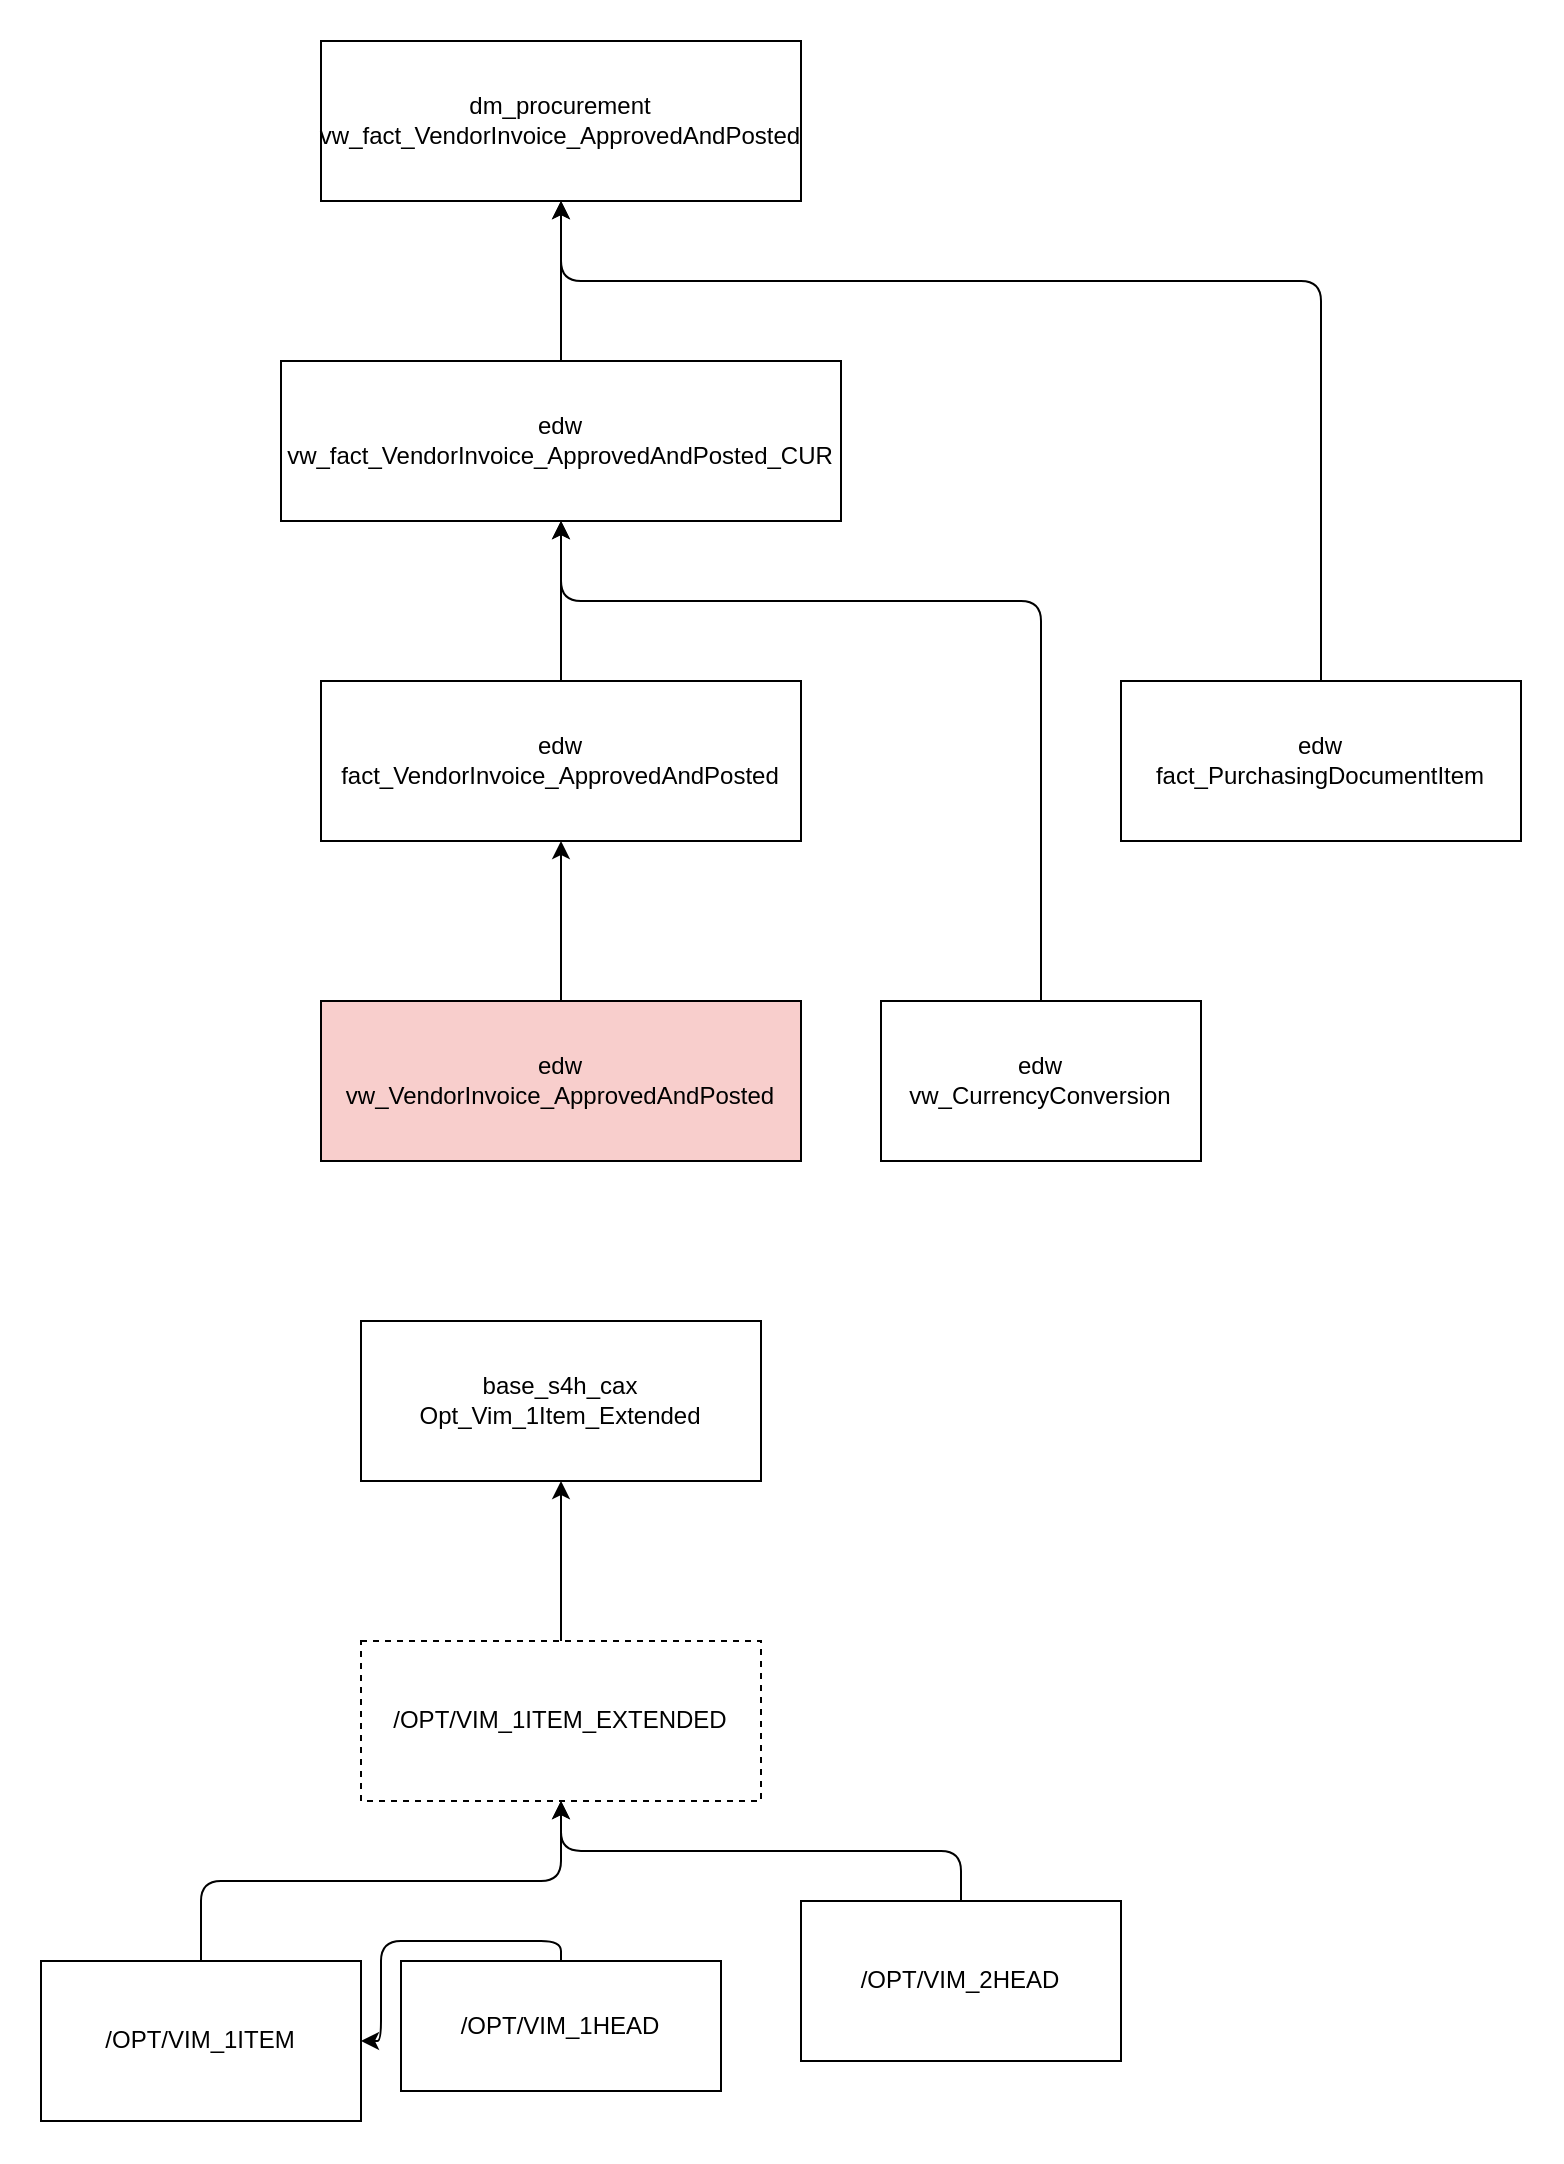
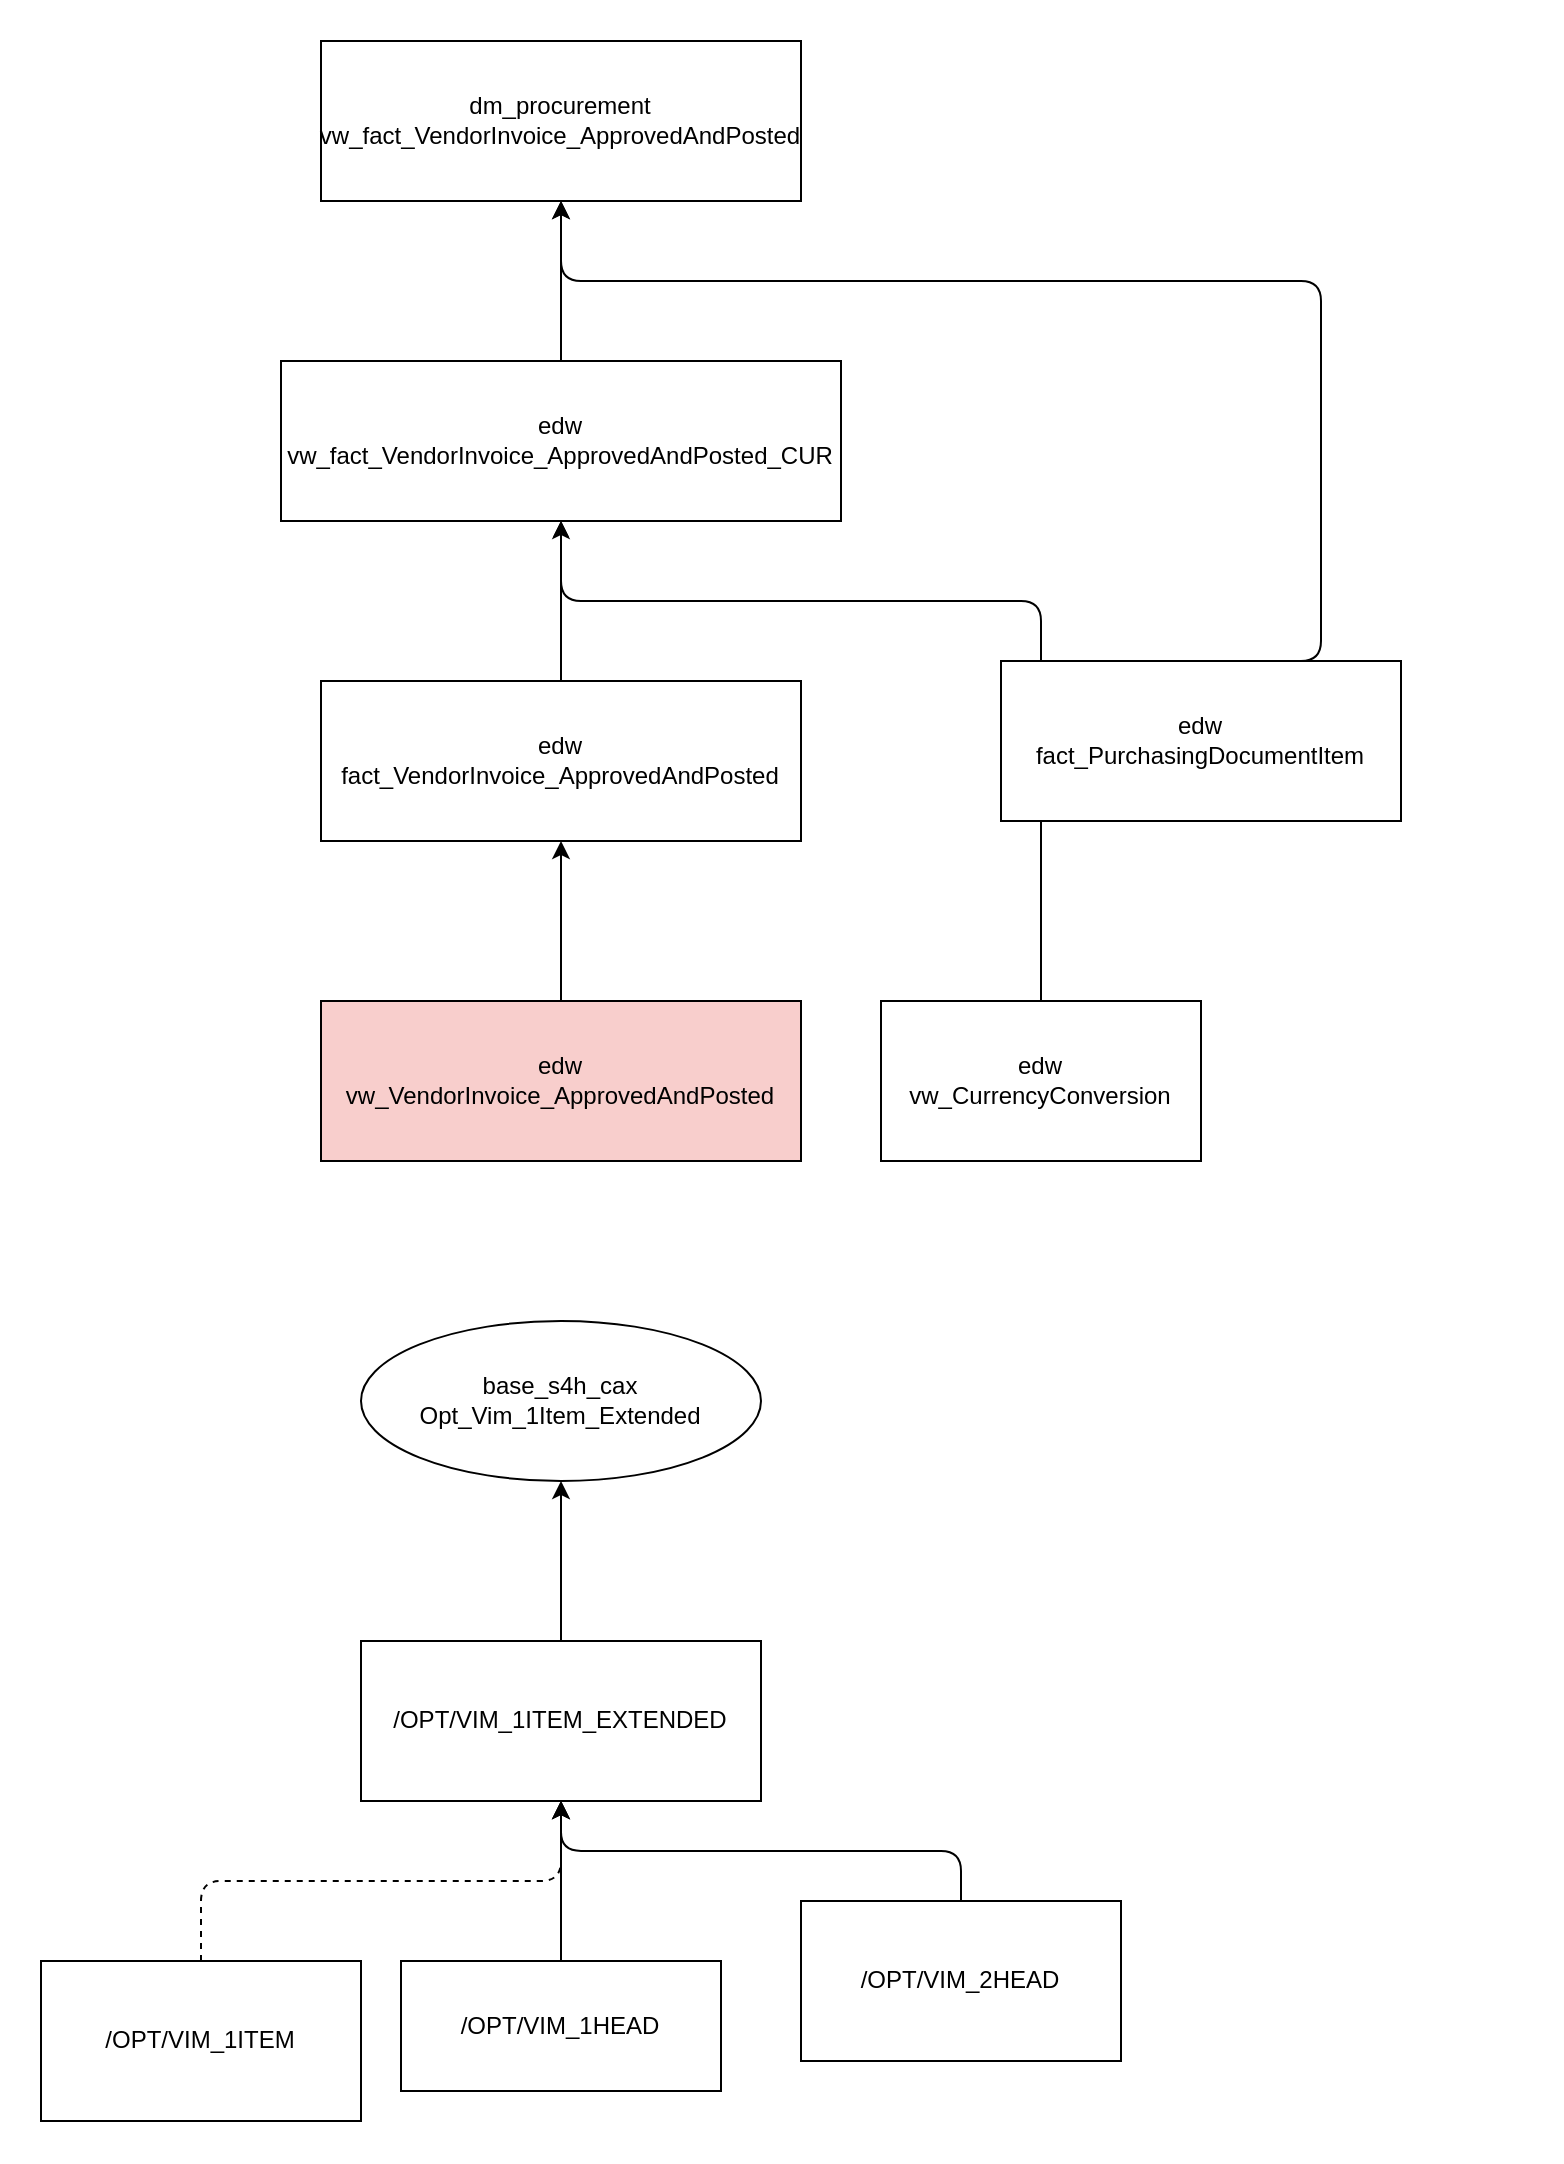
edge "edw vw_CurrencyConversion" -> "edw vw_fact_VendorInvoice_ApprovedAndPosted_CUR": arrowhead classic -> open
node "edw fact_PurchasingDocumentItem": moved (1321, 761) -> (1201, 741)
node "base_s4h_cax Opt_Vim_1Item_Extended": shape rectangle -> ellipse
node "/OPT/VIM_1ITEM_EXTENDED": style dashed -> solid
edge "/OPT/VIM_1ITEM" -> "/OPT/VIM_1ITEM_EXTENDED": style solid -> dashed
edge "/OPT/VIM_1HEAD" -> "/OPT/VIM_1ITEM": now "/OPT/VIM_1HEAD" -> "/OPT/VIM_1ITEM_EXTENDED"
